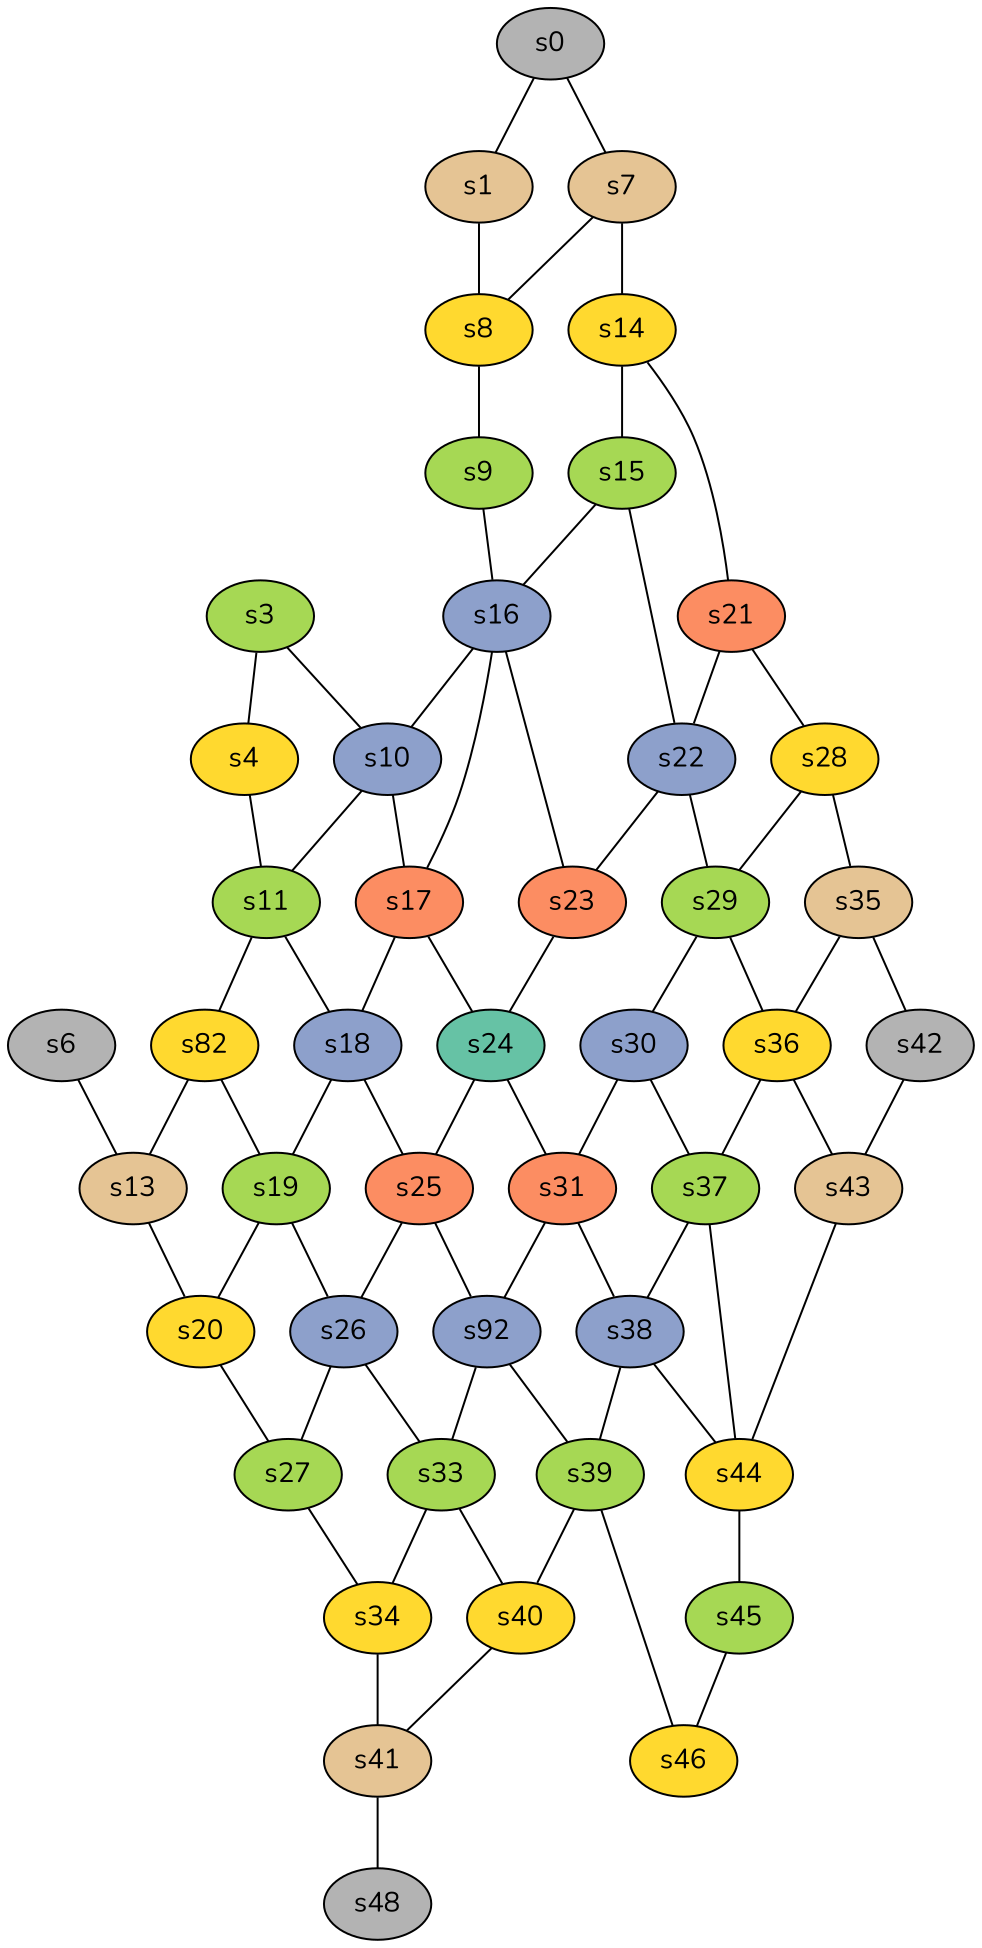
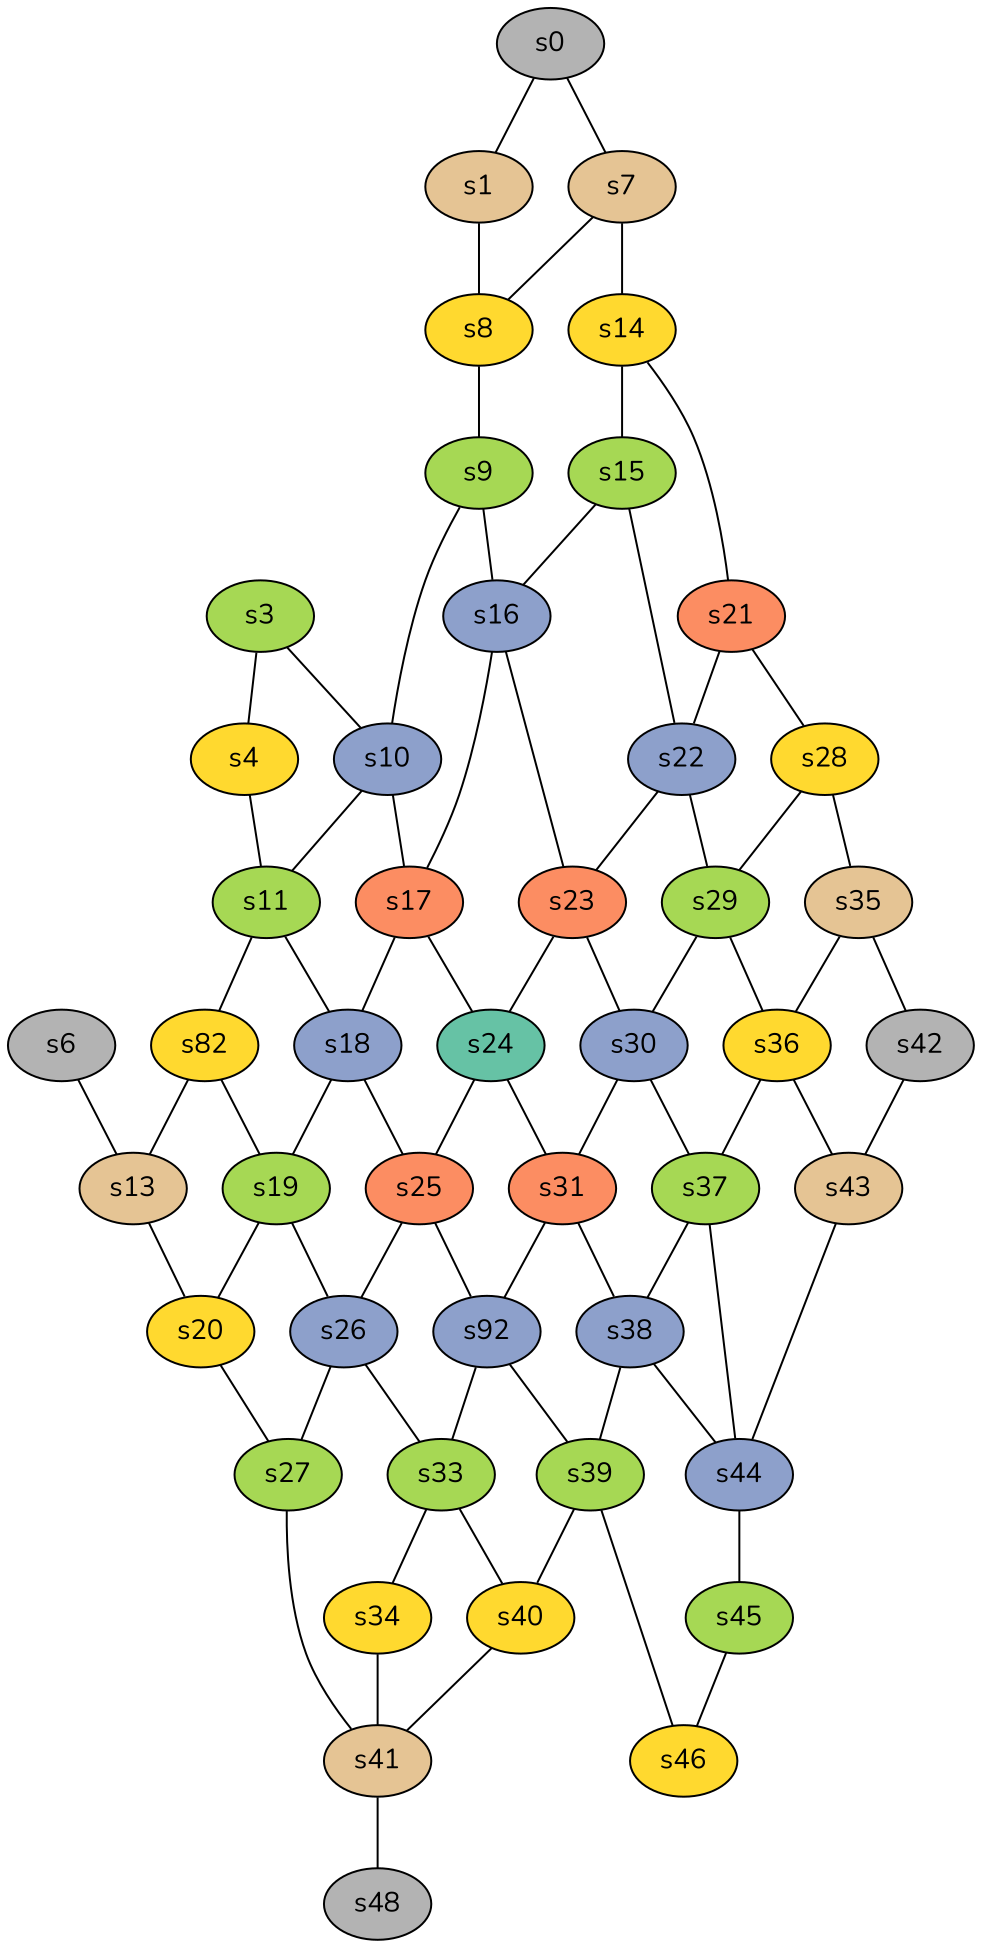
edge "s16" -- "s10": now "s9" -- "s10"
edge "s23" -- "s30": added
node "s44": fillcolor #ffd92f -> #8da0cb
edge "s27" -- "s34": now "s27" -- "s41"
